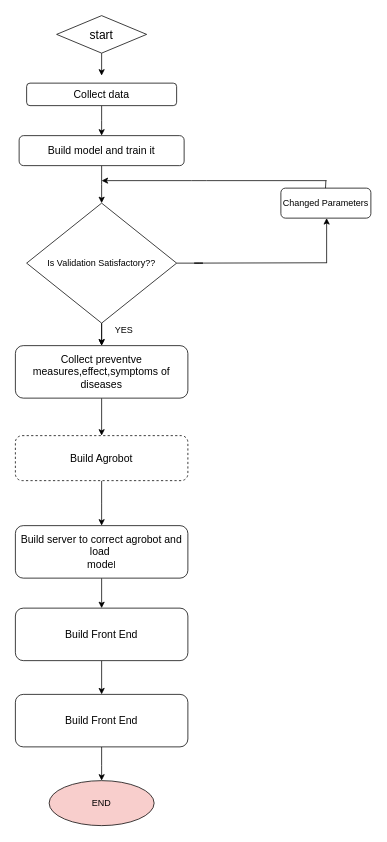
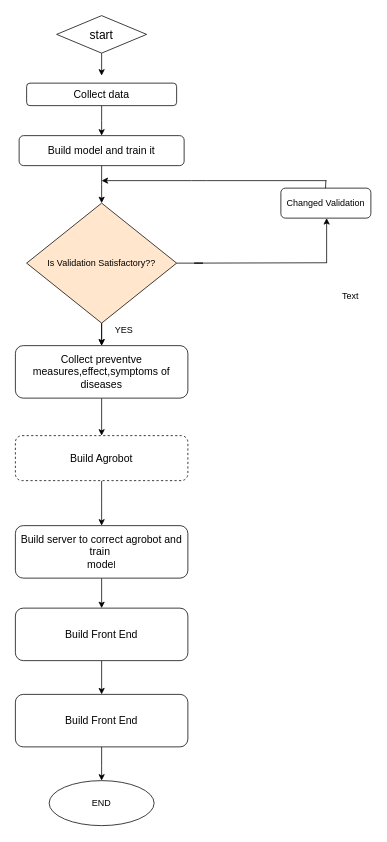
node "Changed Parameters": label "Changed Parameters" -> "Changed Validation"
node "Is Validation Satisfactory??": fillcolor #ffffff -> #ffe6cc
node "Text": added
node "Build server to correct agrobot and load model": label "Build server to correct agrobot and load model" -> "Build server to correct agrobot and train model"
node "END": fillcolor #f8cecc -> #ffffff
